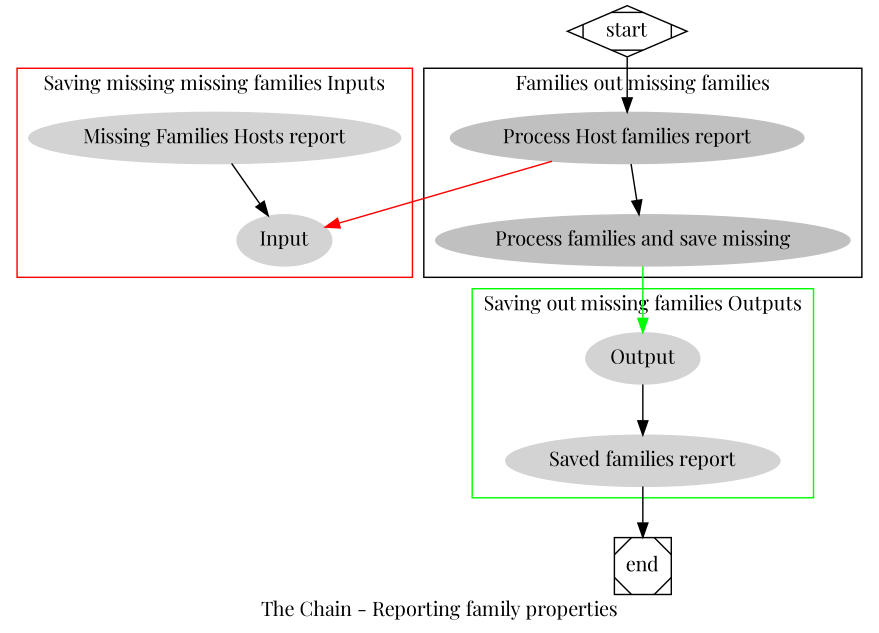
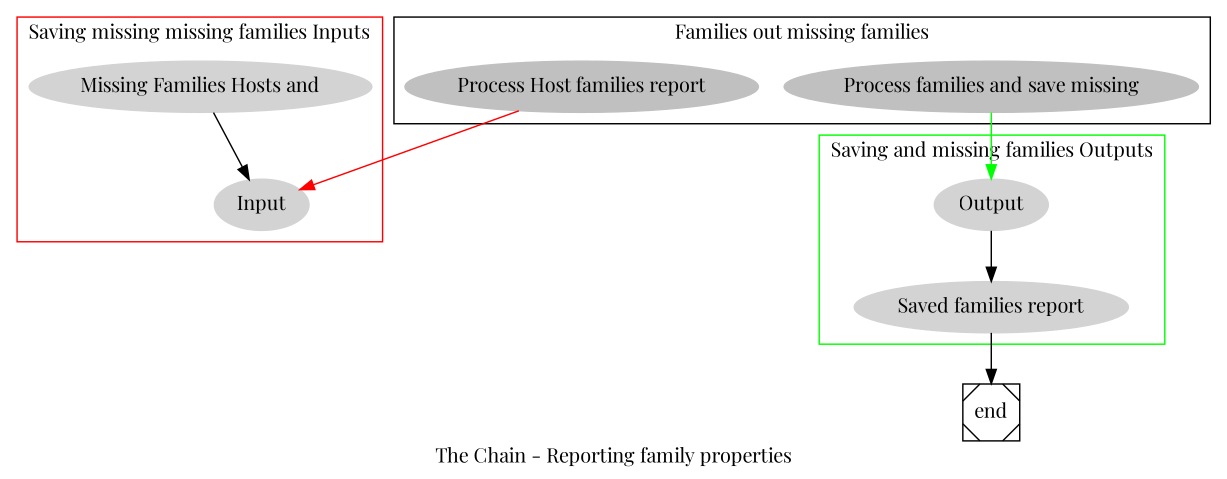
node "start": removed
node "Missing Families Hosts report": label "Missing Families Hosts report" -> "Missing Families Hosts and"
edge "Process Host families report" -> "Process families and save missing": removed
cluster "Saving out missing families Outputs": label "Saving out missing families Outputs" -> "Saving and missing families Outputs"
